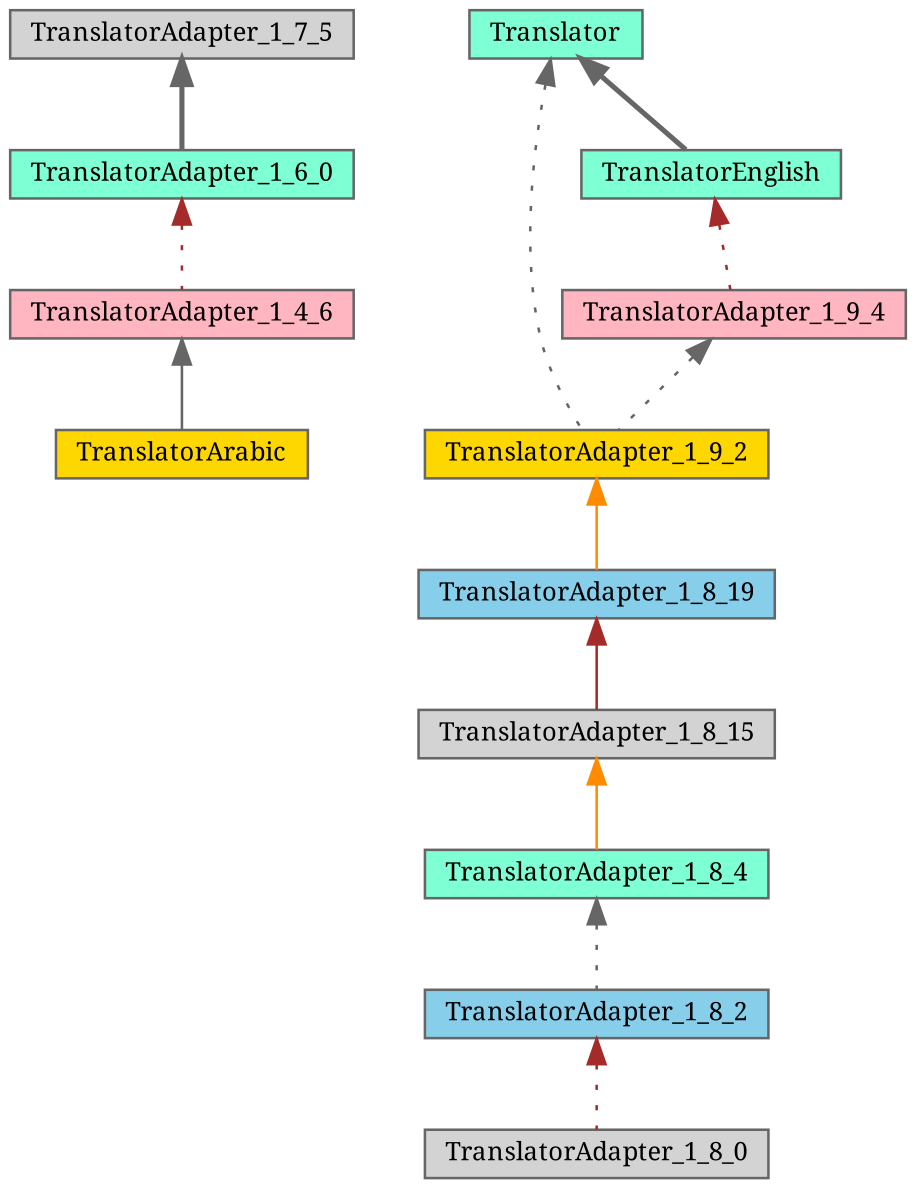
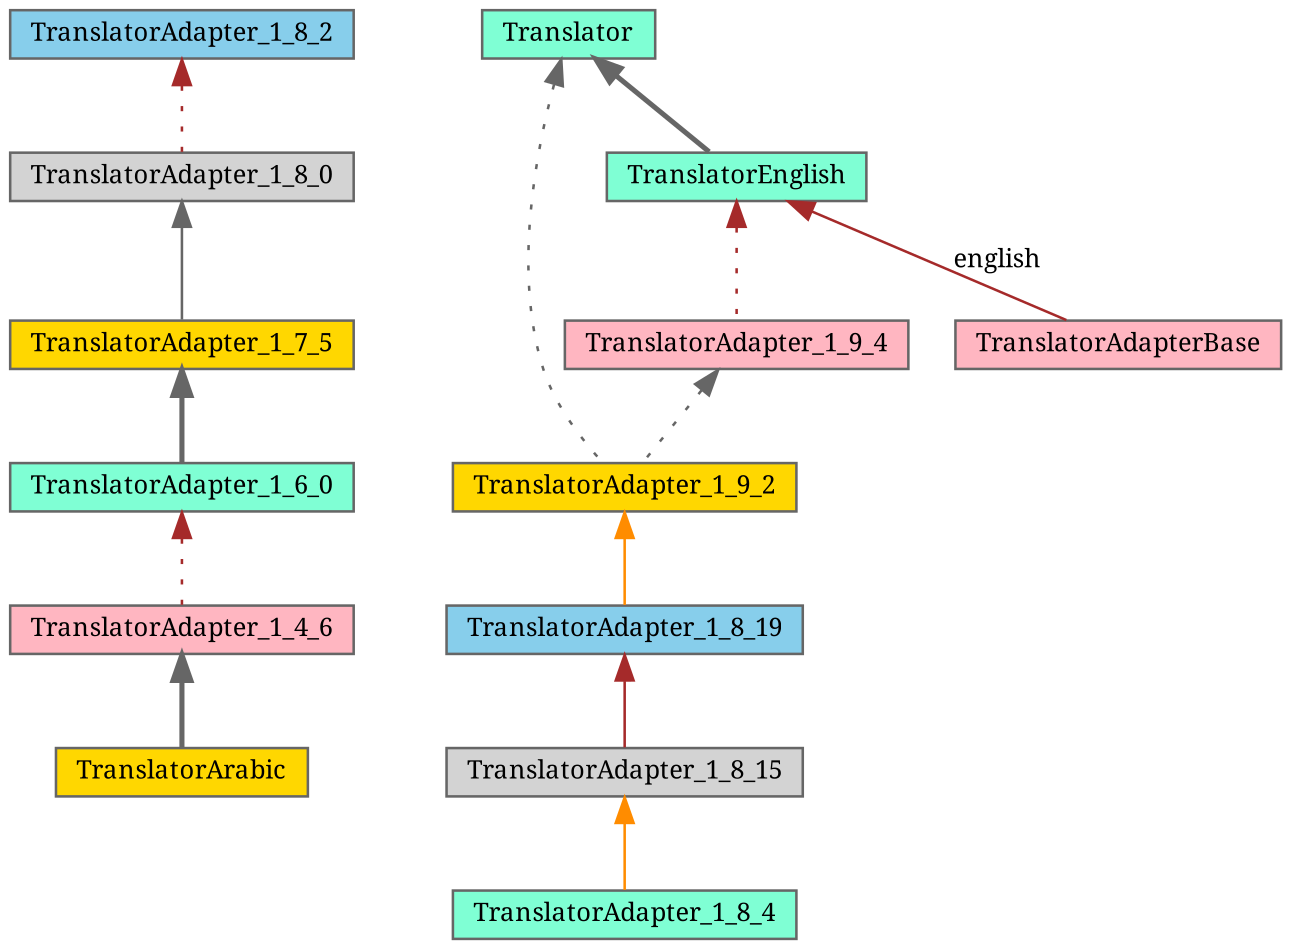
node "TranslatorAdapter_1_7_5": fillcolor lightgrey -> gold
edge "TranslatorAdapter_1_7_5" -> "TranslatorAdapter_1_8_0": added
node "TranslatorAdapterBase": added
edge "TranslatorArabic" -> "TranslatorAdapter_1_4_6": style solid -> bold
edge "TranslatorAdapter_1_8_2" -> "TranslatorAdapter_1_8_4": removed
